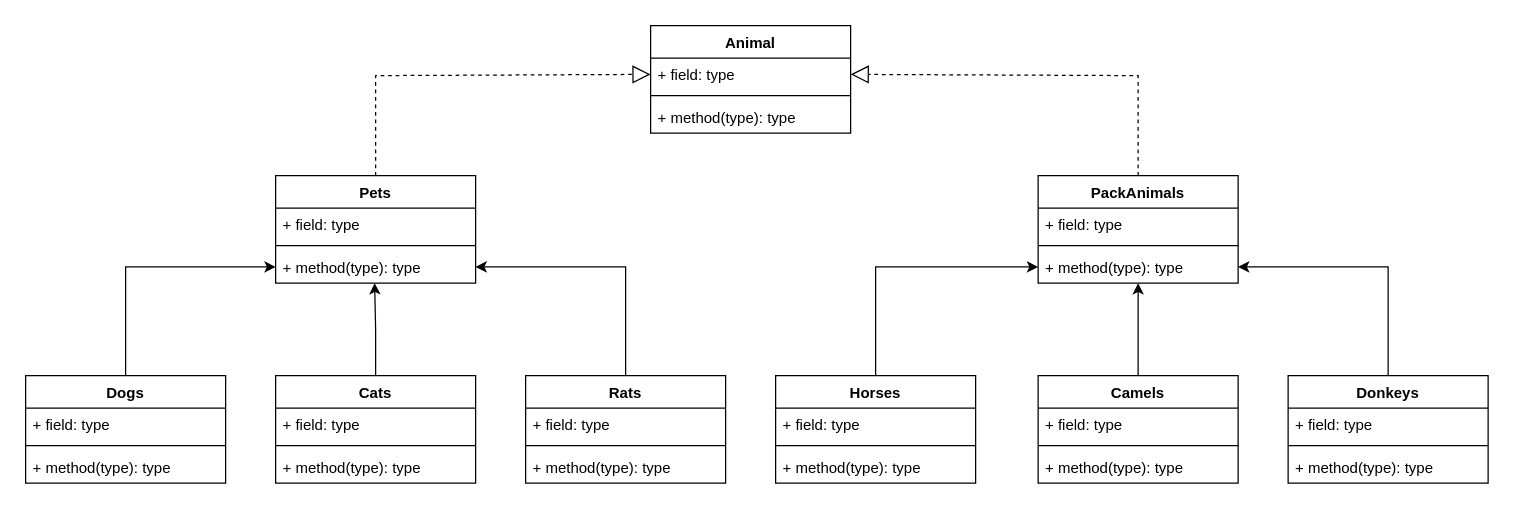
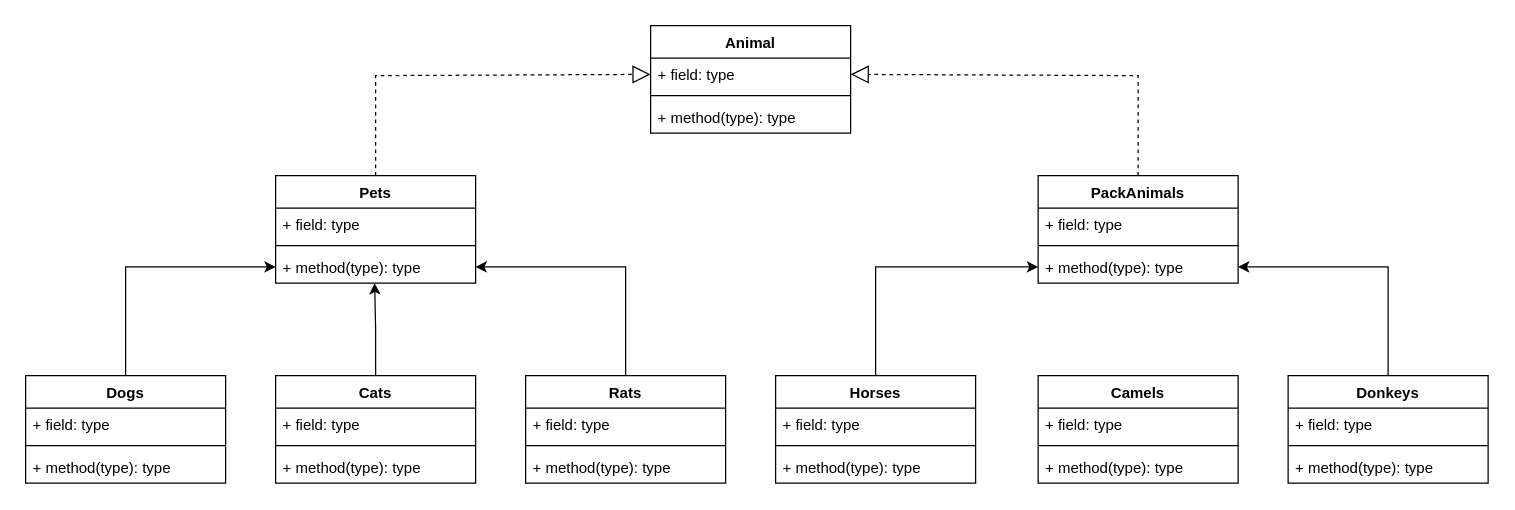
edge "Camels" -> "PackAnimals": removed
